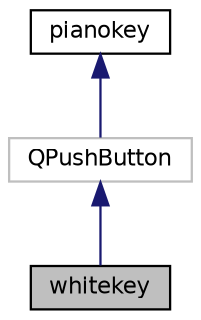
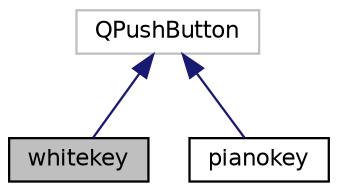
edge "QPushButton" -> "pianokey": reversed
